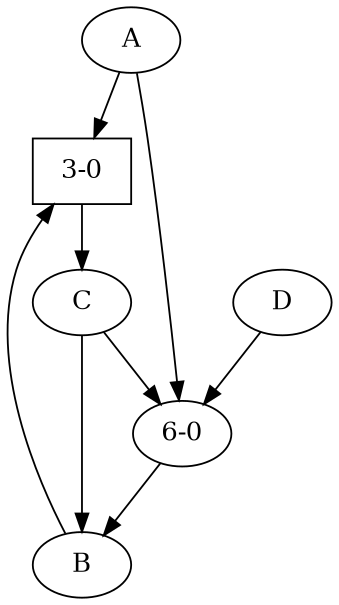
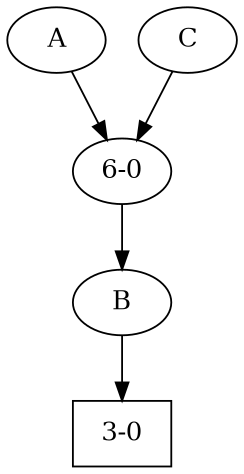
edge "A" -> "3-0": removed
edge "3-0" -> "C": removed
node "D": removed
edge "C" -> "B": removed
